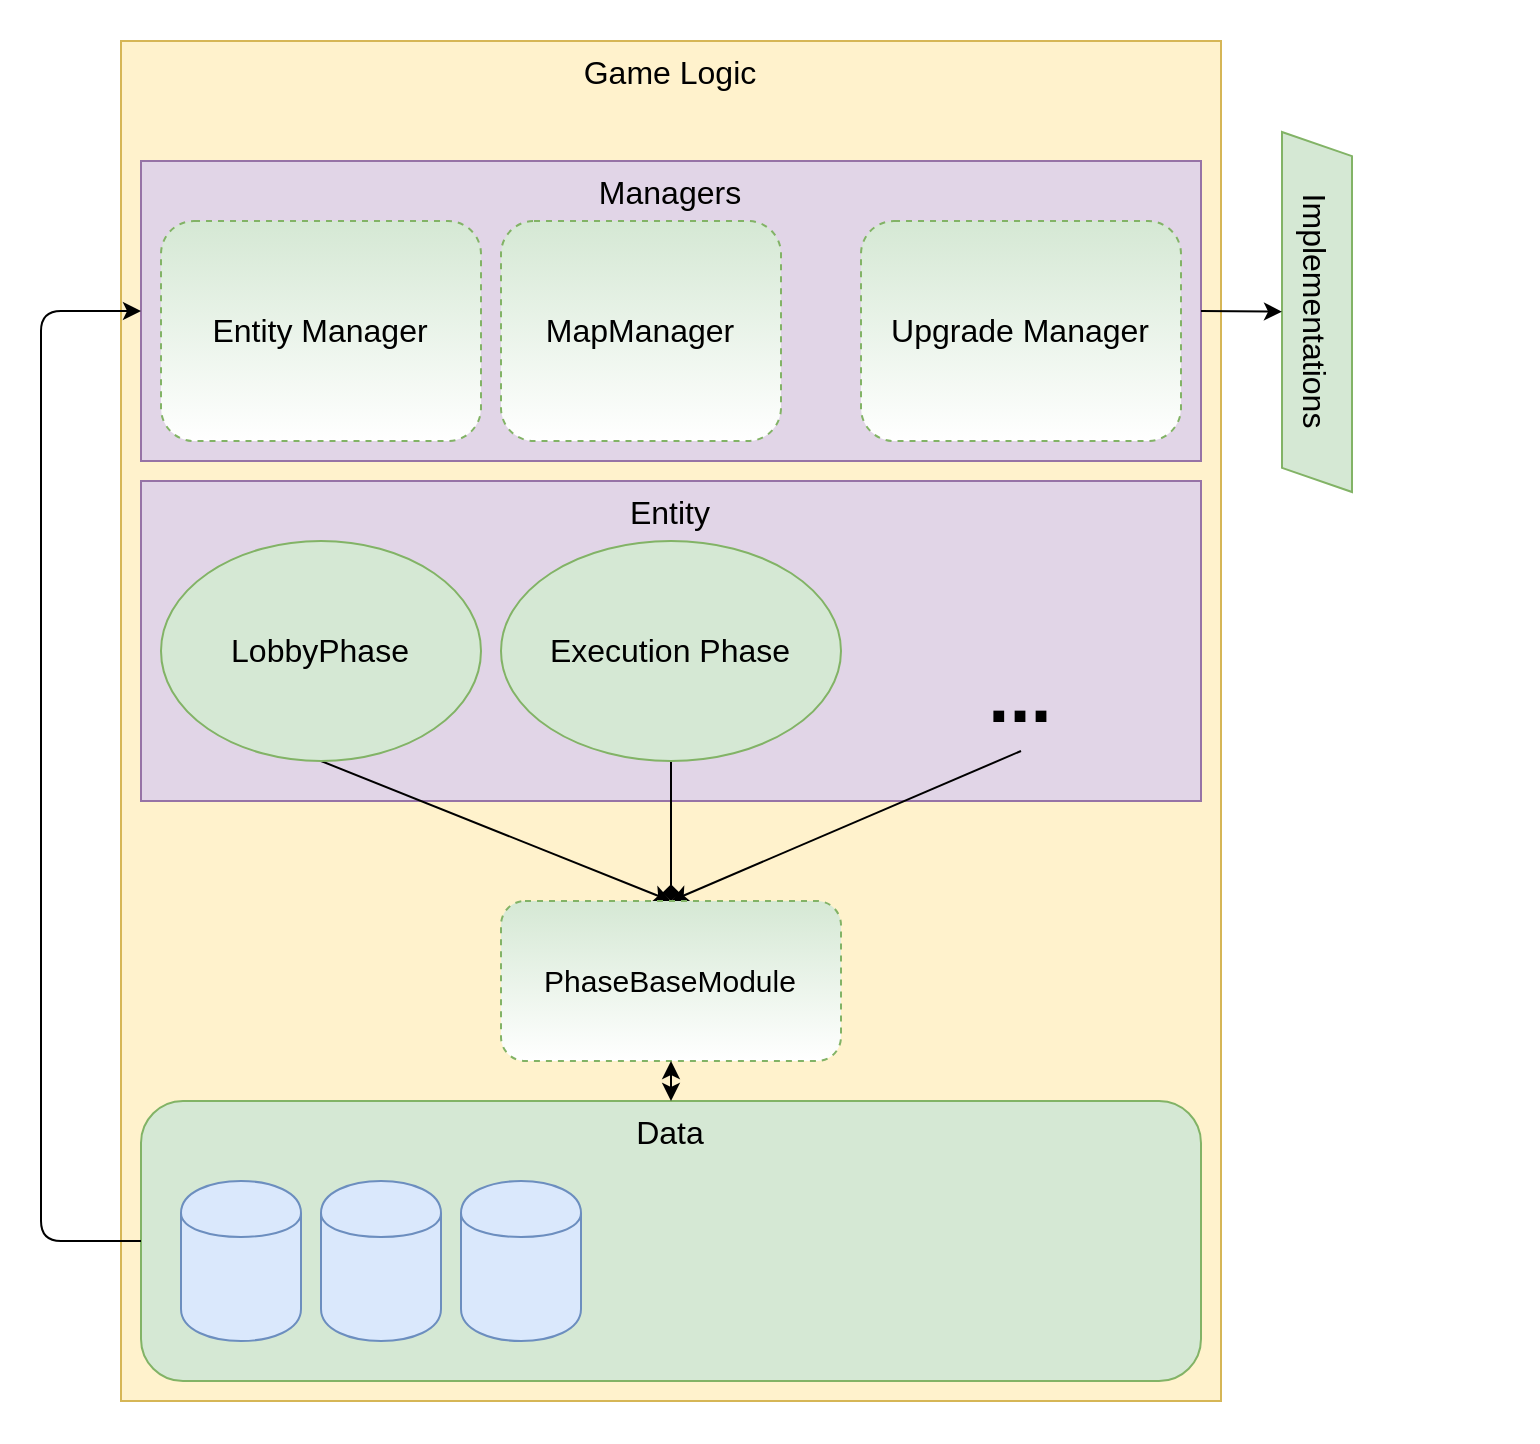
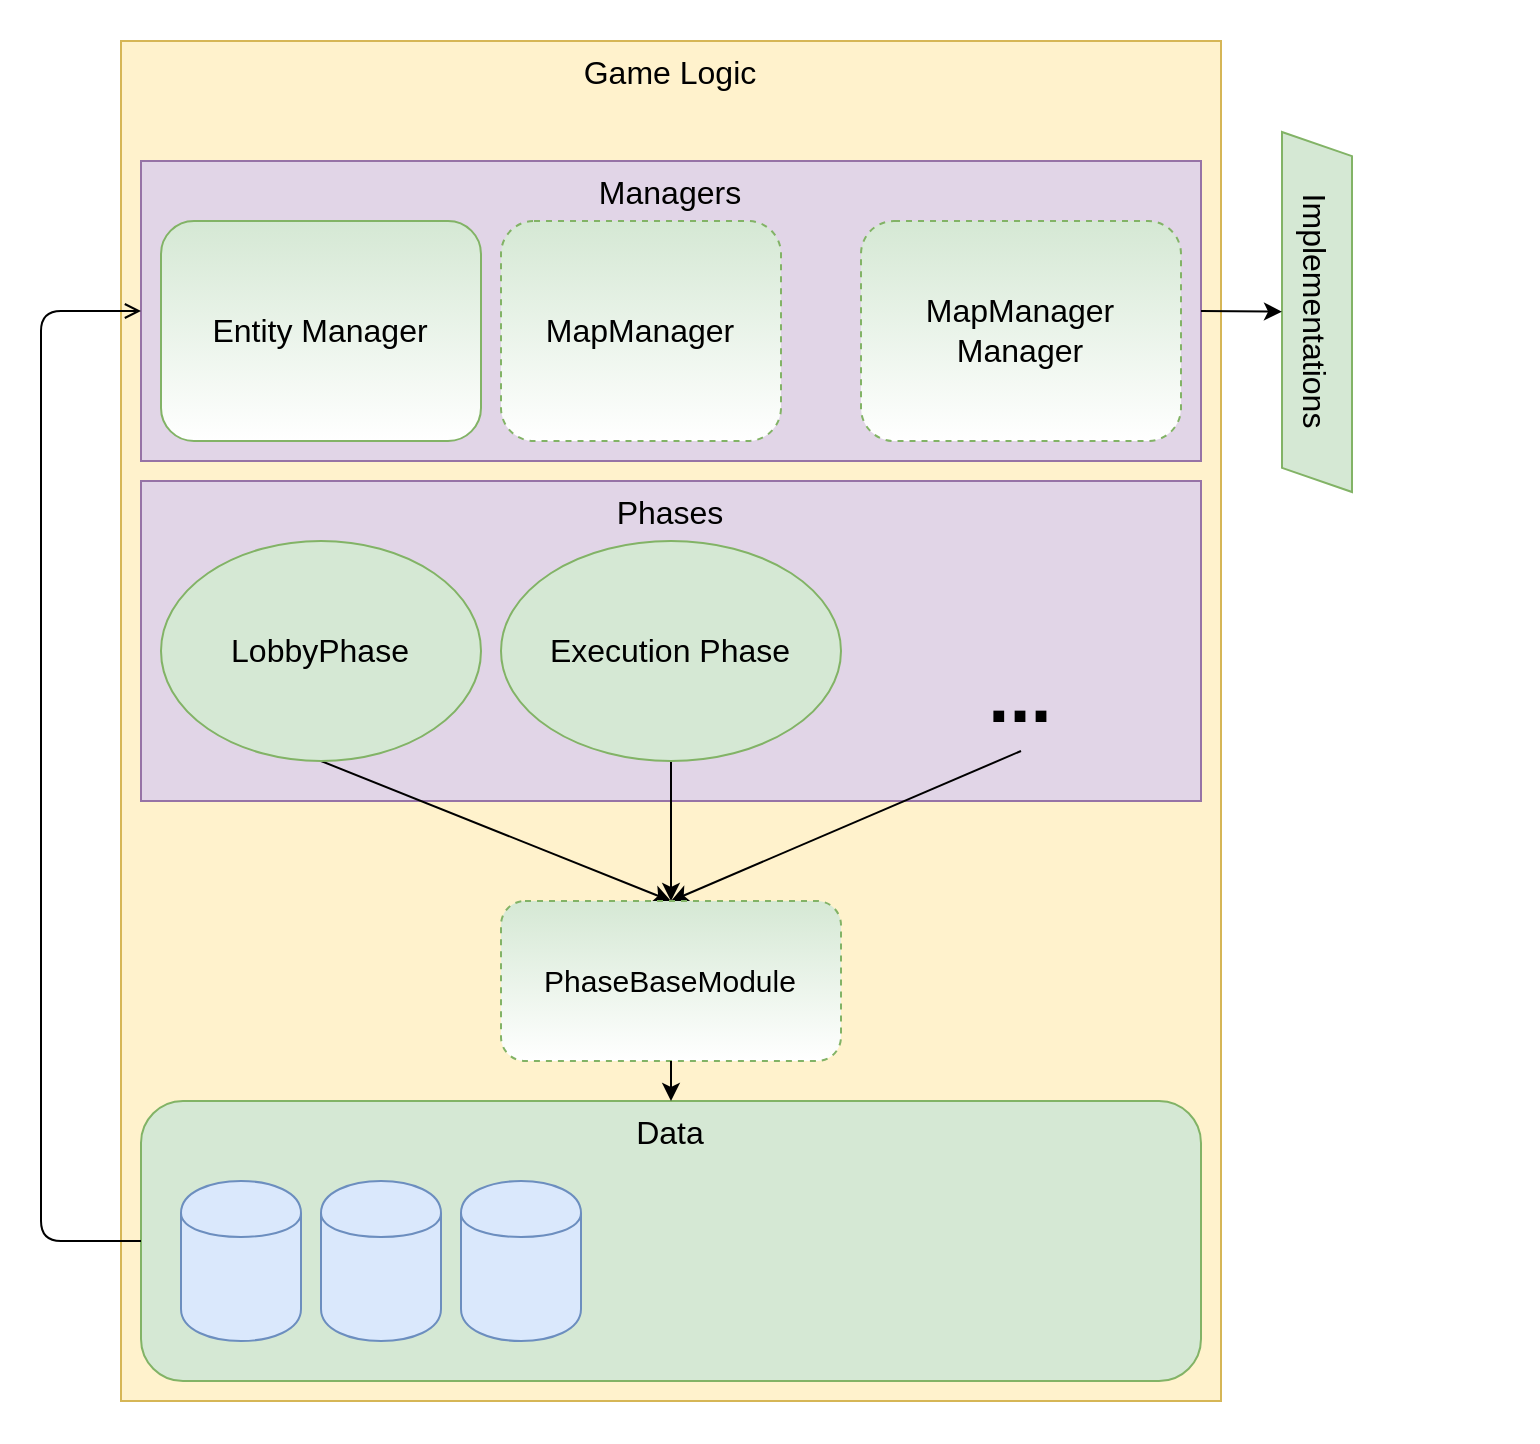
edge "Data" -> "Managers": arrowhead classic -> open
node "Entity Manager": style dashed -> solid
node "Upgrade Manager": label "Upgrade Manager" -> "MapManager Manager"
node "Entity": label "Entity" -> "Phases"
edge "Execution Phase" -> "PhaseBaseModule": arrowhead diamond -> classic
edge "PhaseBaseModule" -- "Data": arrowhead classic -> none
